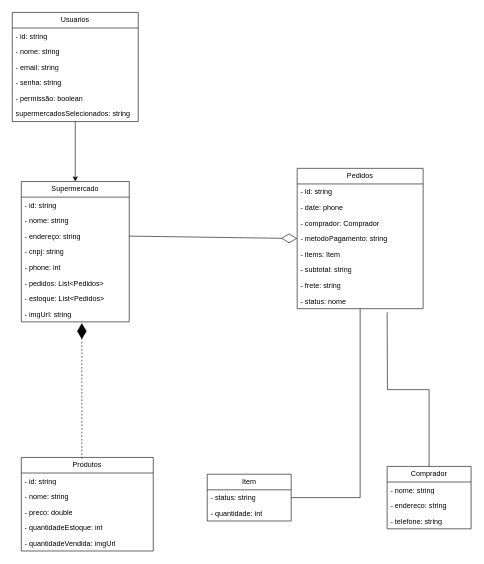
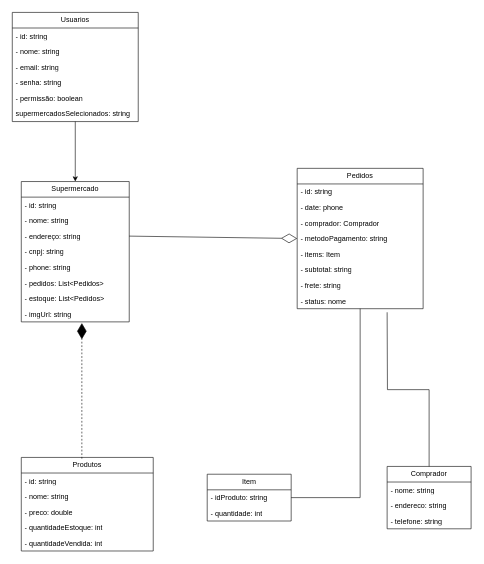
node "- phone: int": label "- phone: int" -> "- phone: string"
node "- status: string": label "- status: string" -> "- idProduto: string"
node "- quantidadeVendida: imgUrl": label "- quantidadeVendida: imgUrl" -> "- quantidadeVendida: int"
